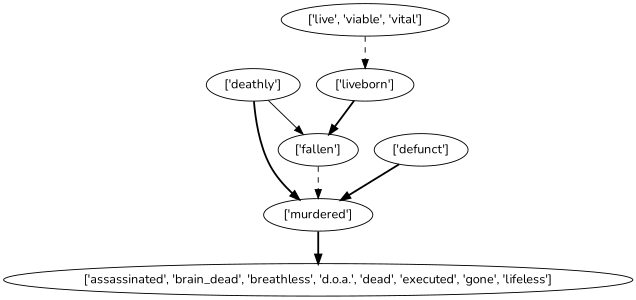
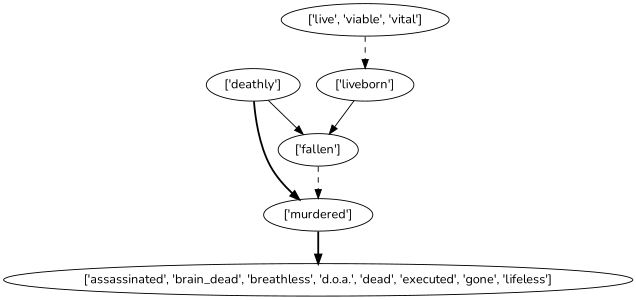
edge "['liveborn']" -> "['fallen']": style bold -> solid
node "['defunct']": removed
